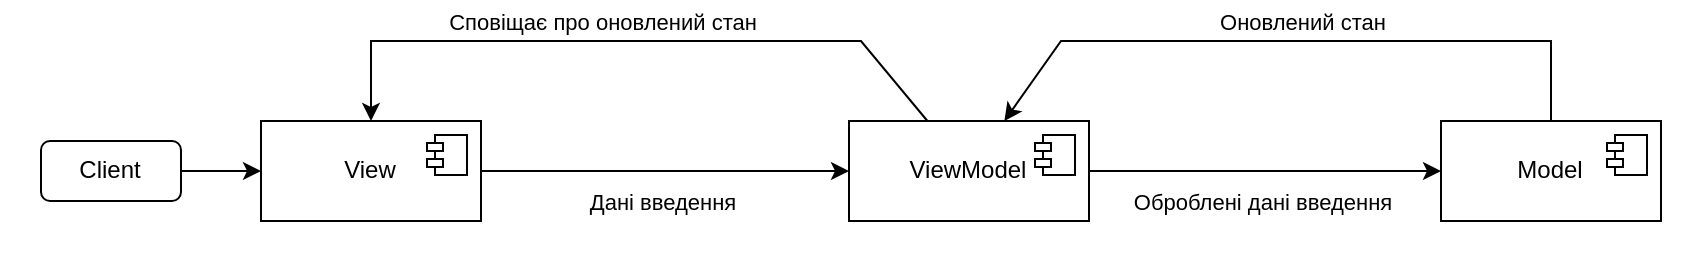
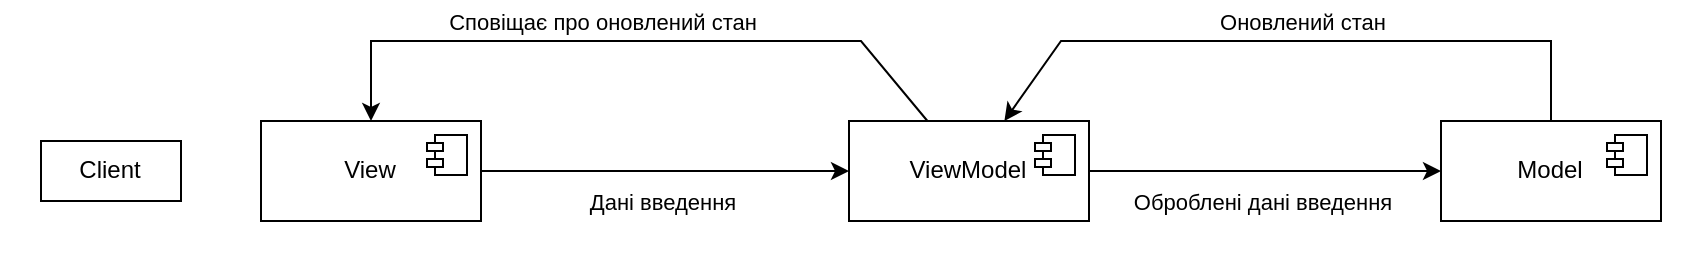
node "Client": shape rounded rectangle -> rectangle
edge "Client" -> "View": removed
